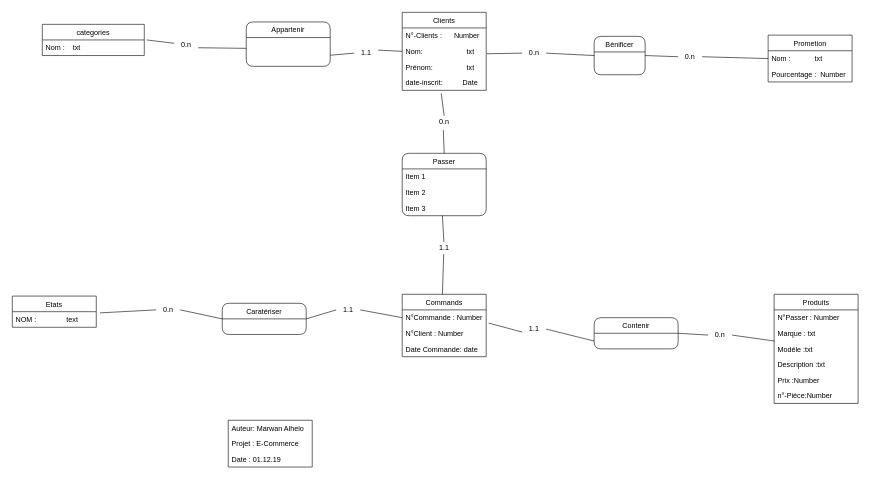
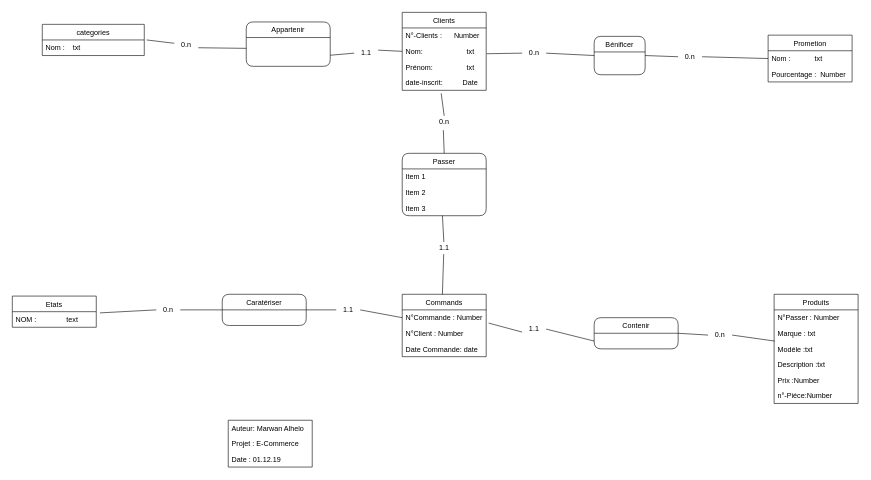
node "Caratériser": moved (264, 319) -> (264, 310)
